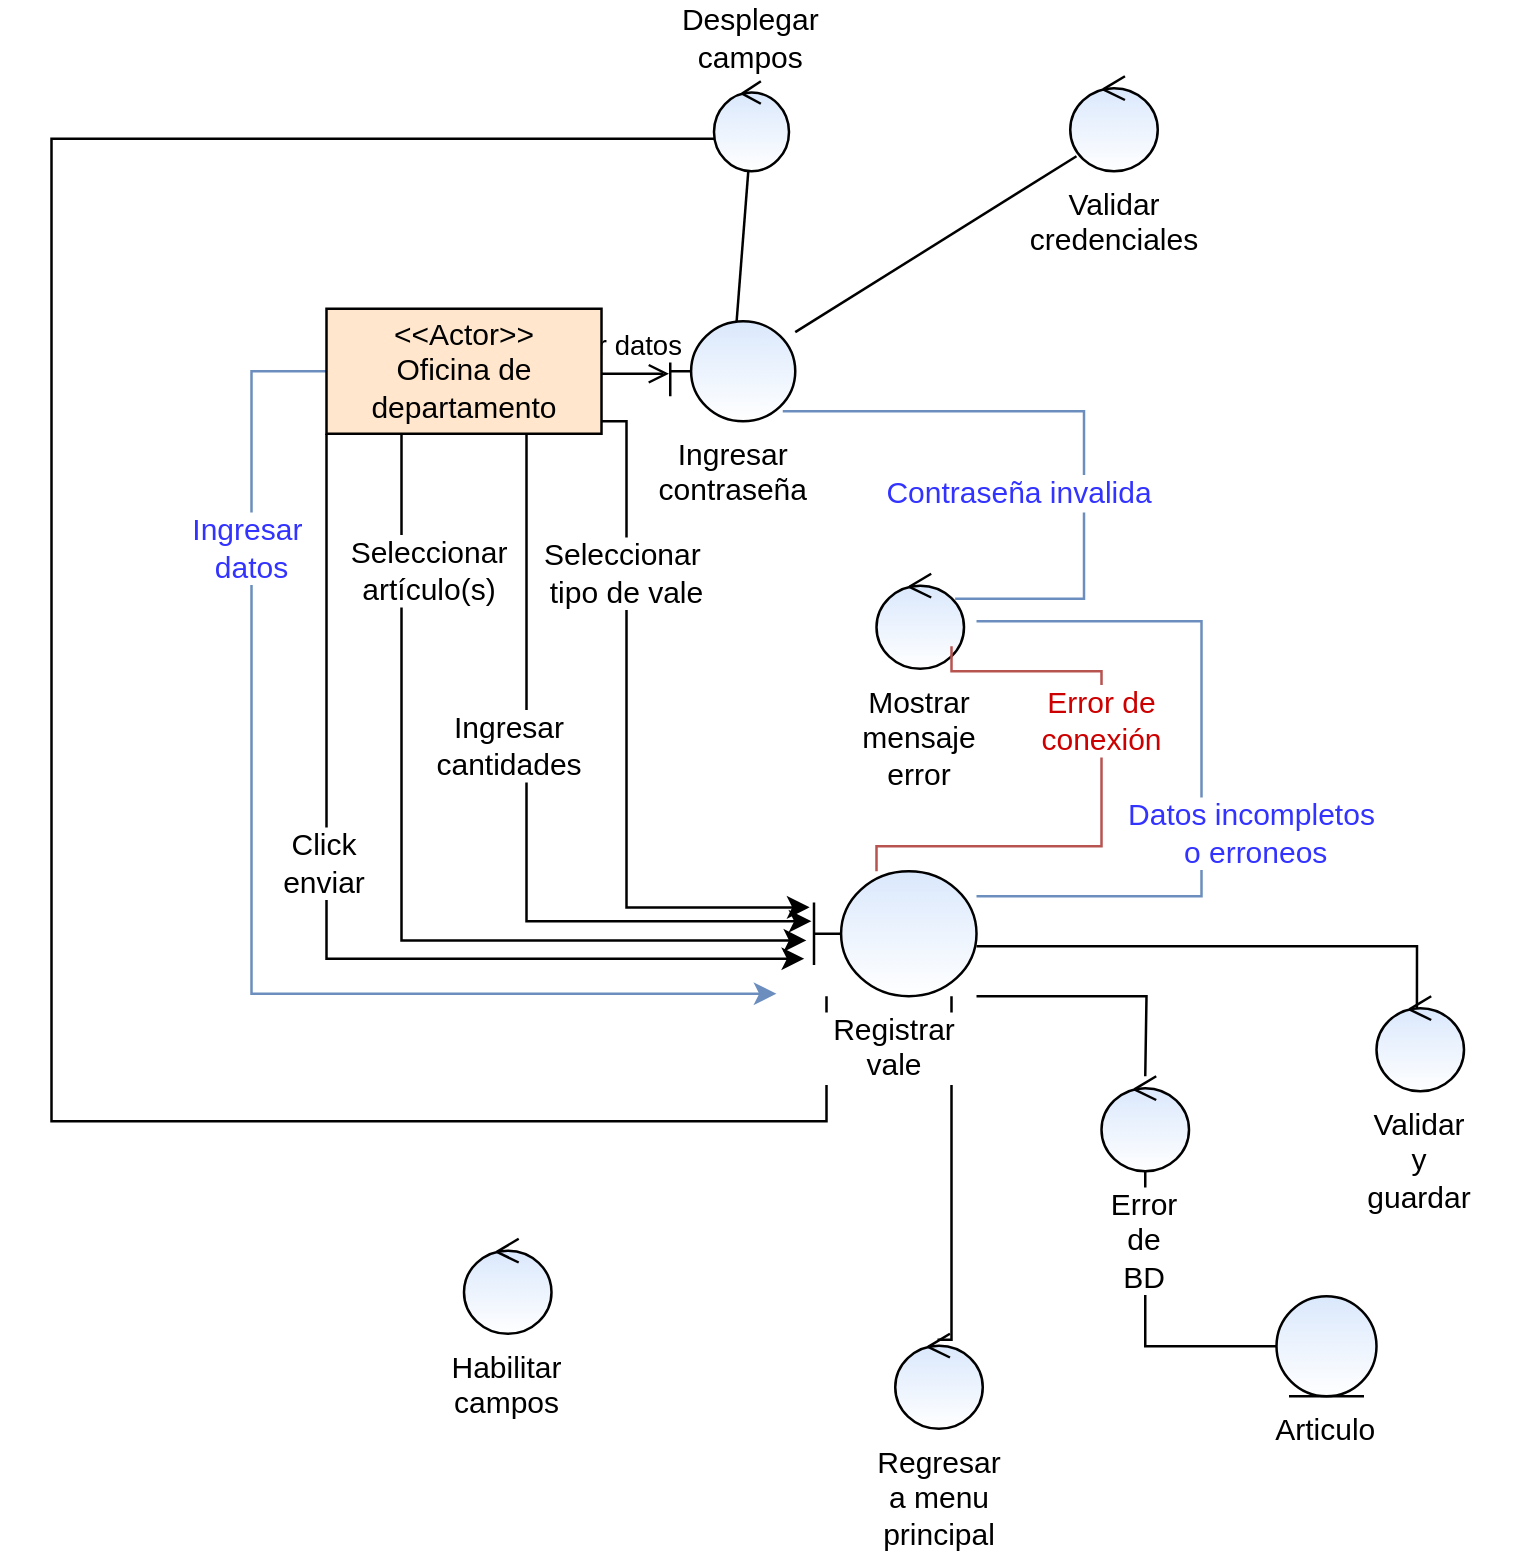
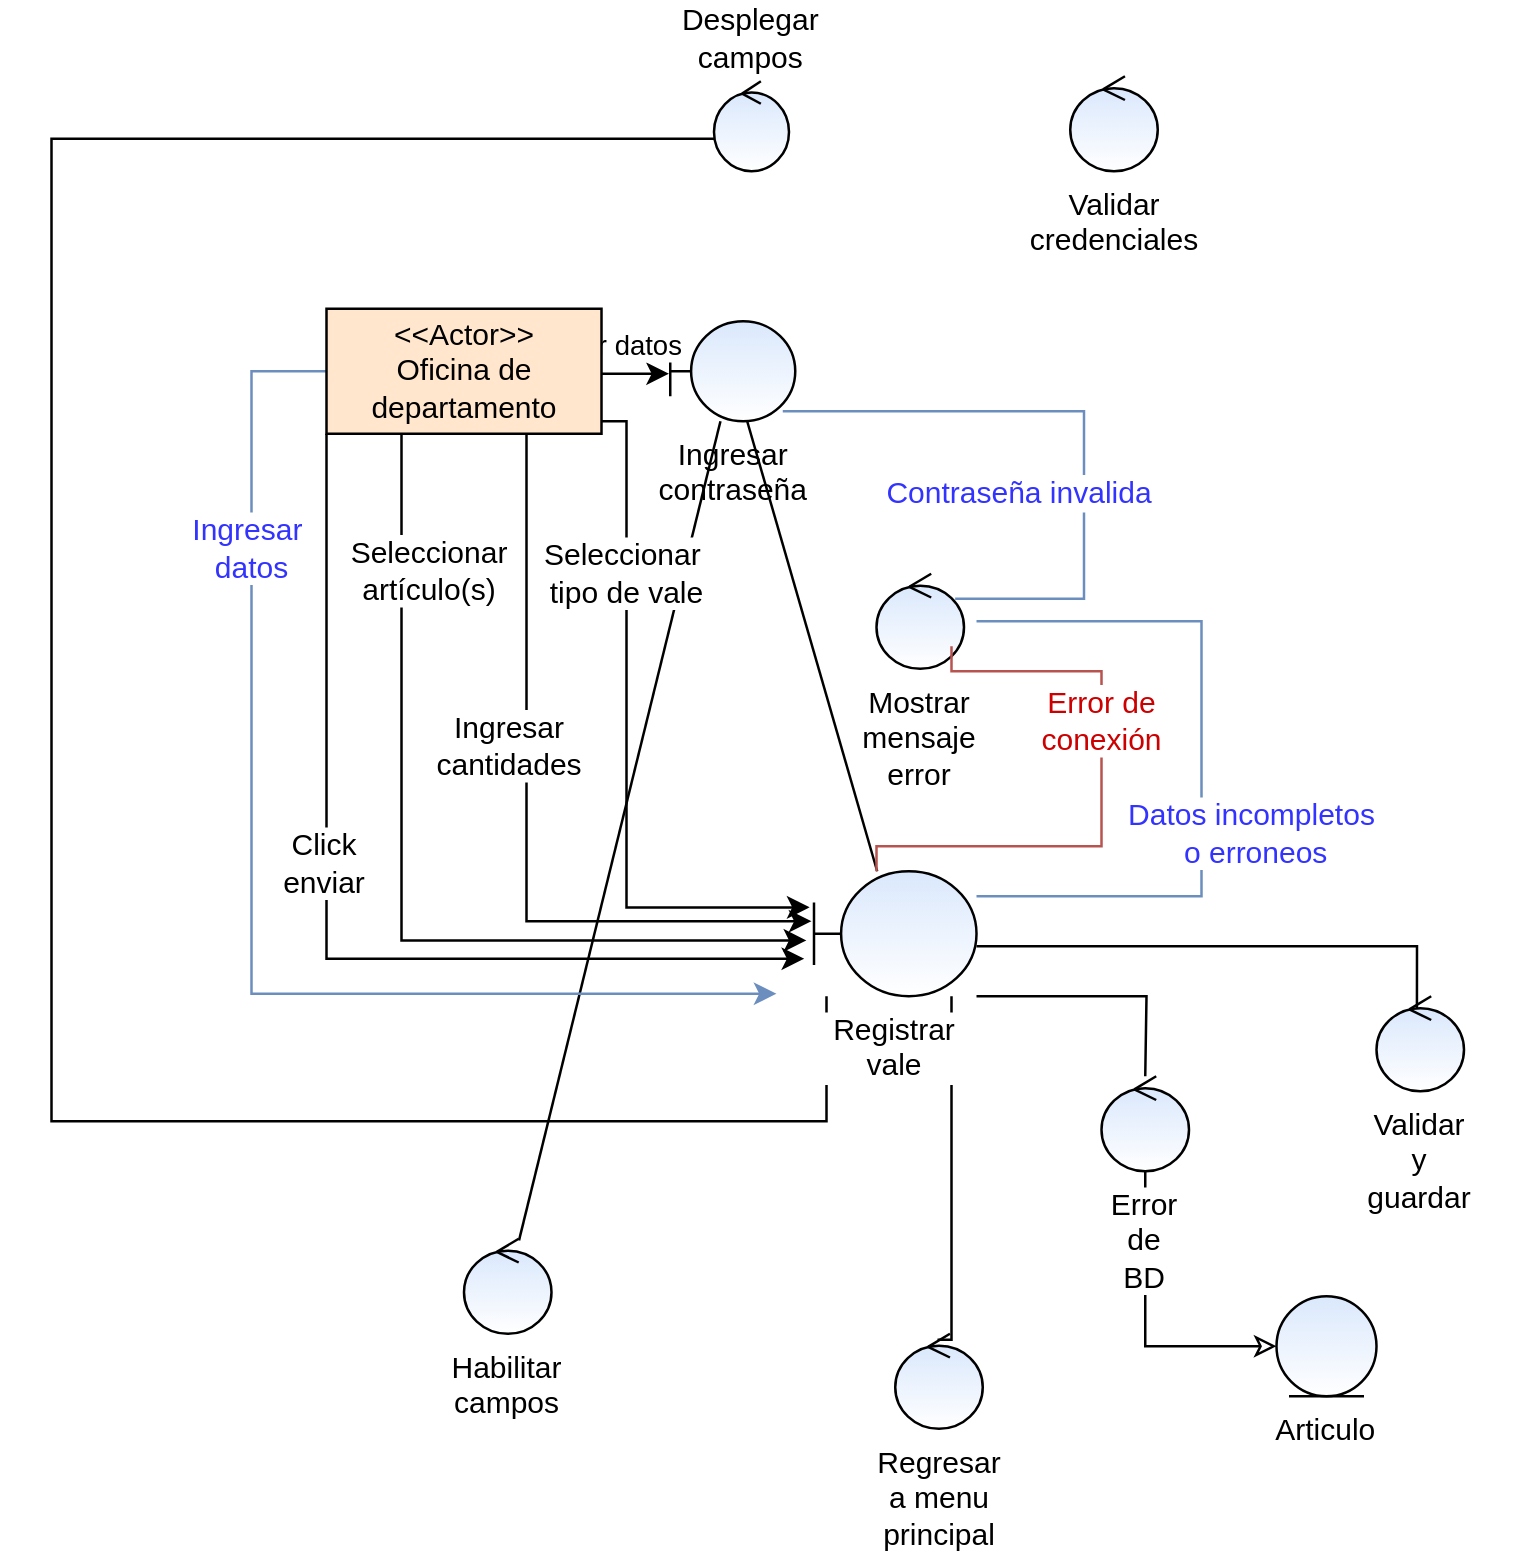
edge "Validar credenciales" -- "Ingresar contraseña": now "Registrar vale" -- "Ingresar contraseña"
edge "Desplegar campos" -- "Ingresar contraseña": now "Habilitar campos" -- "Ingresar contraseña"
edge "<<Actor>> Oficina de departamento" -> "Ingresar contraseña": arrowhead open -> classic
edge "Error de BD" -- "Articulo": arrowhead none -> classic
